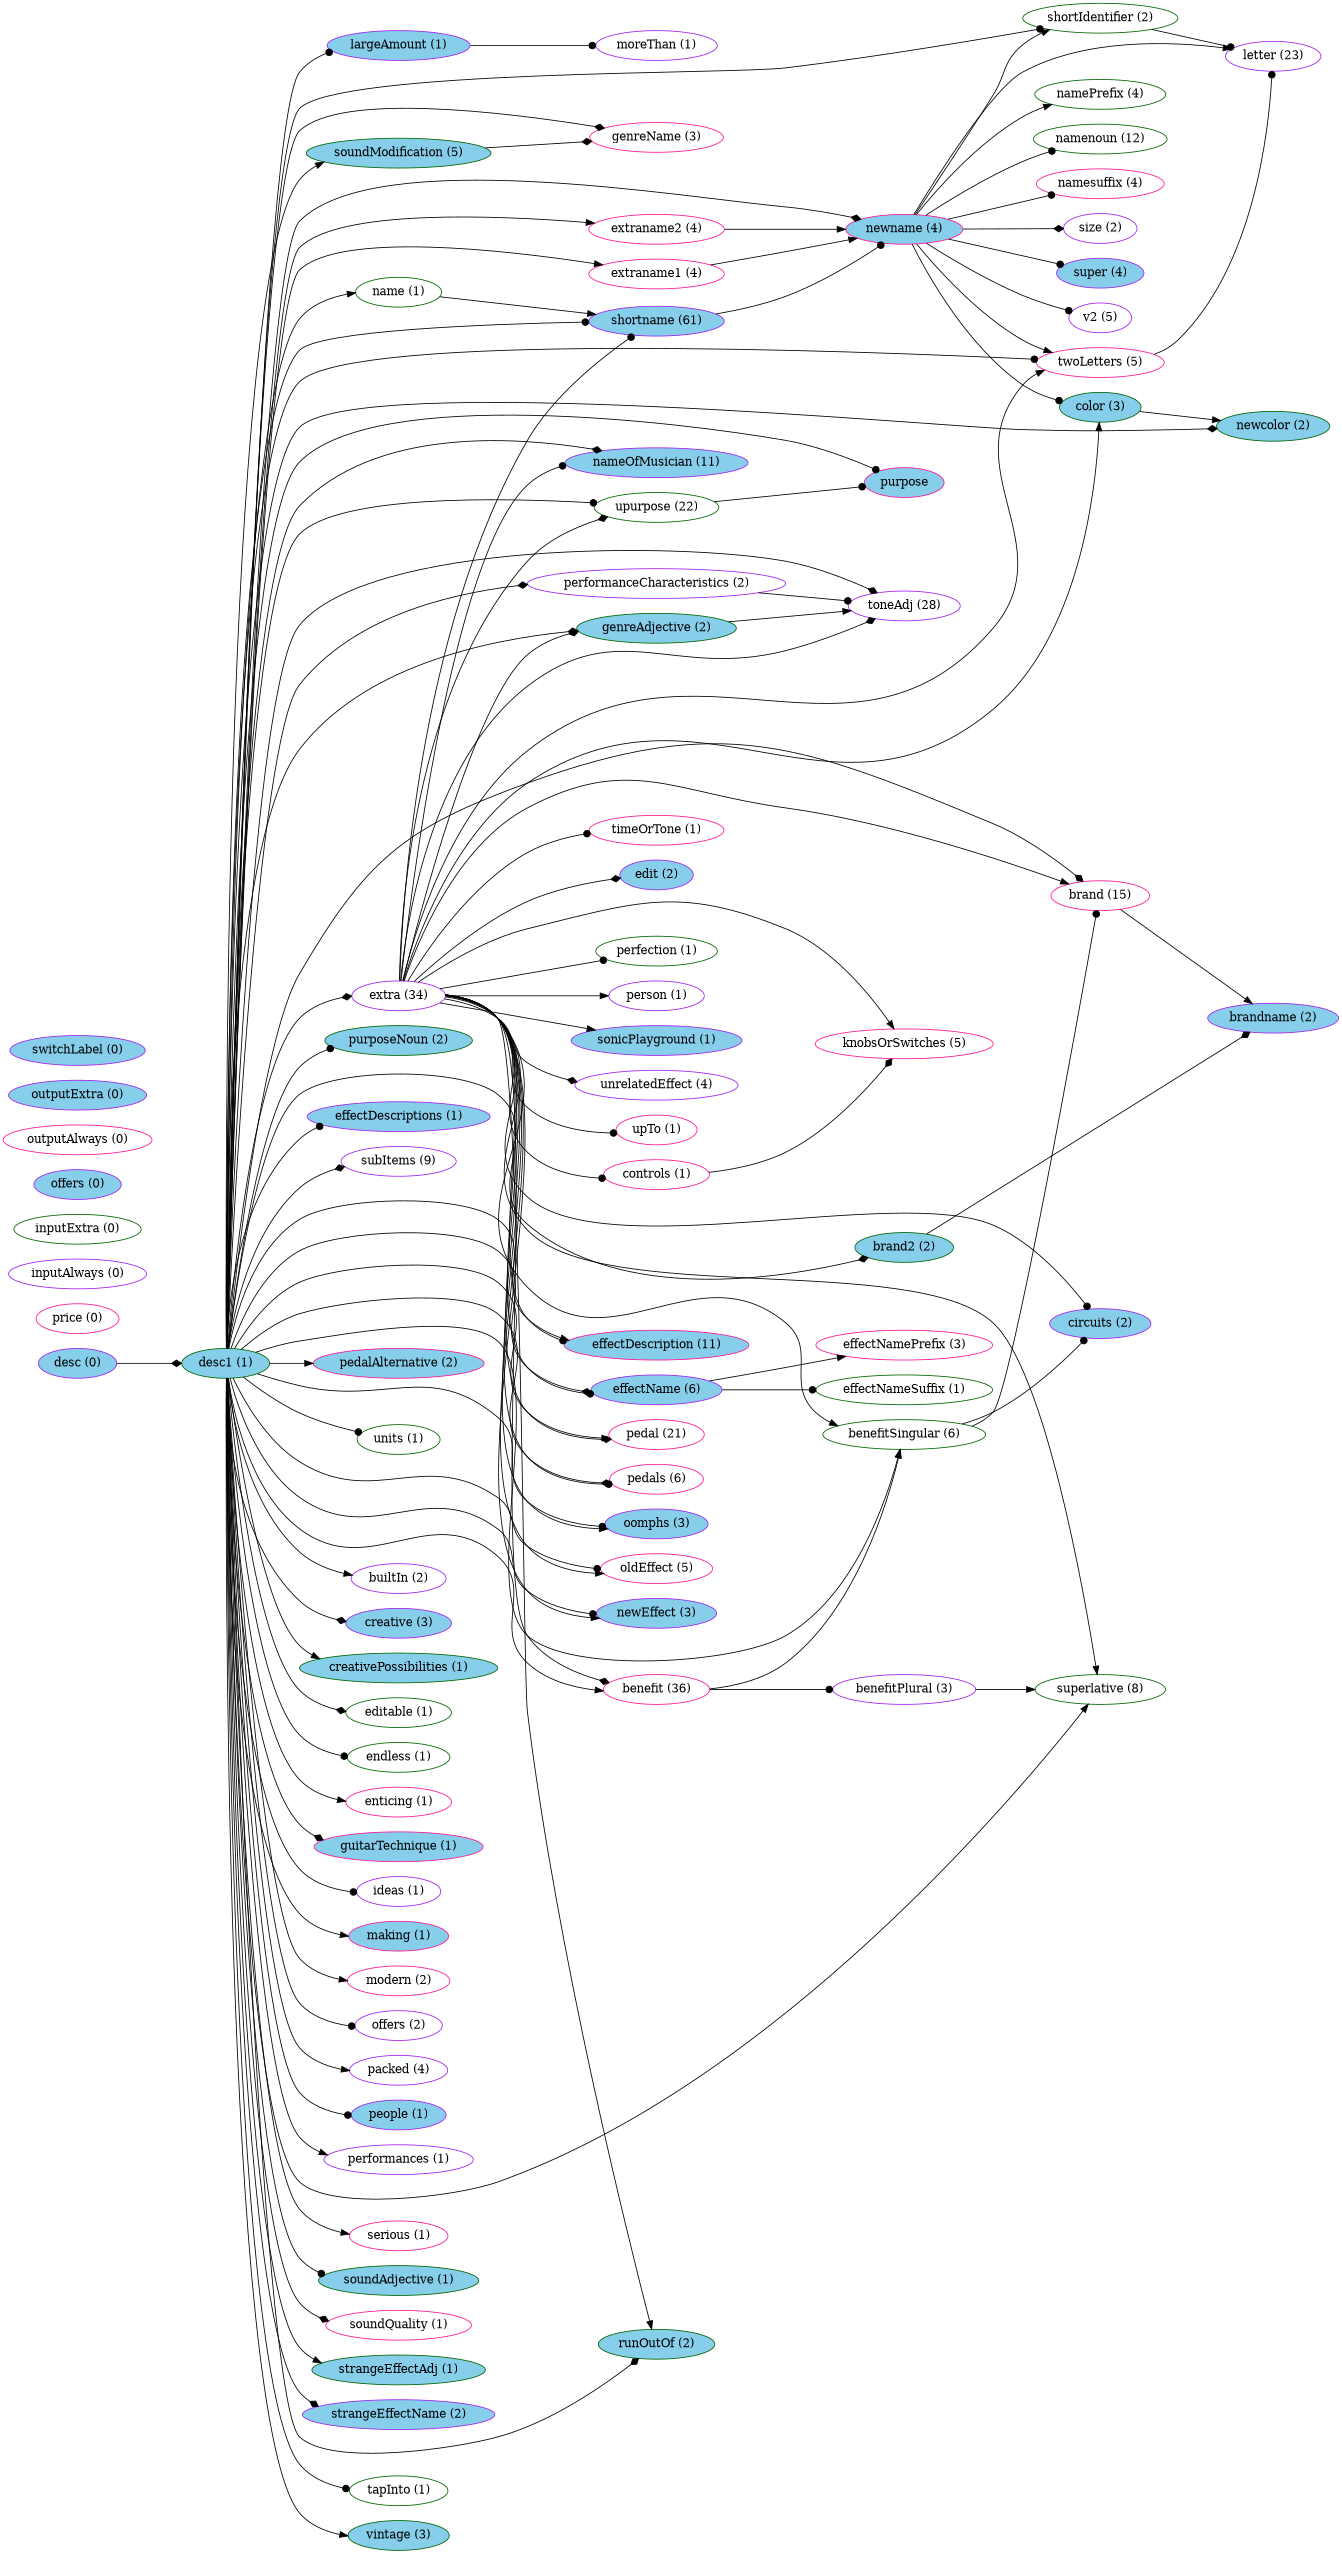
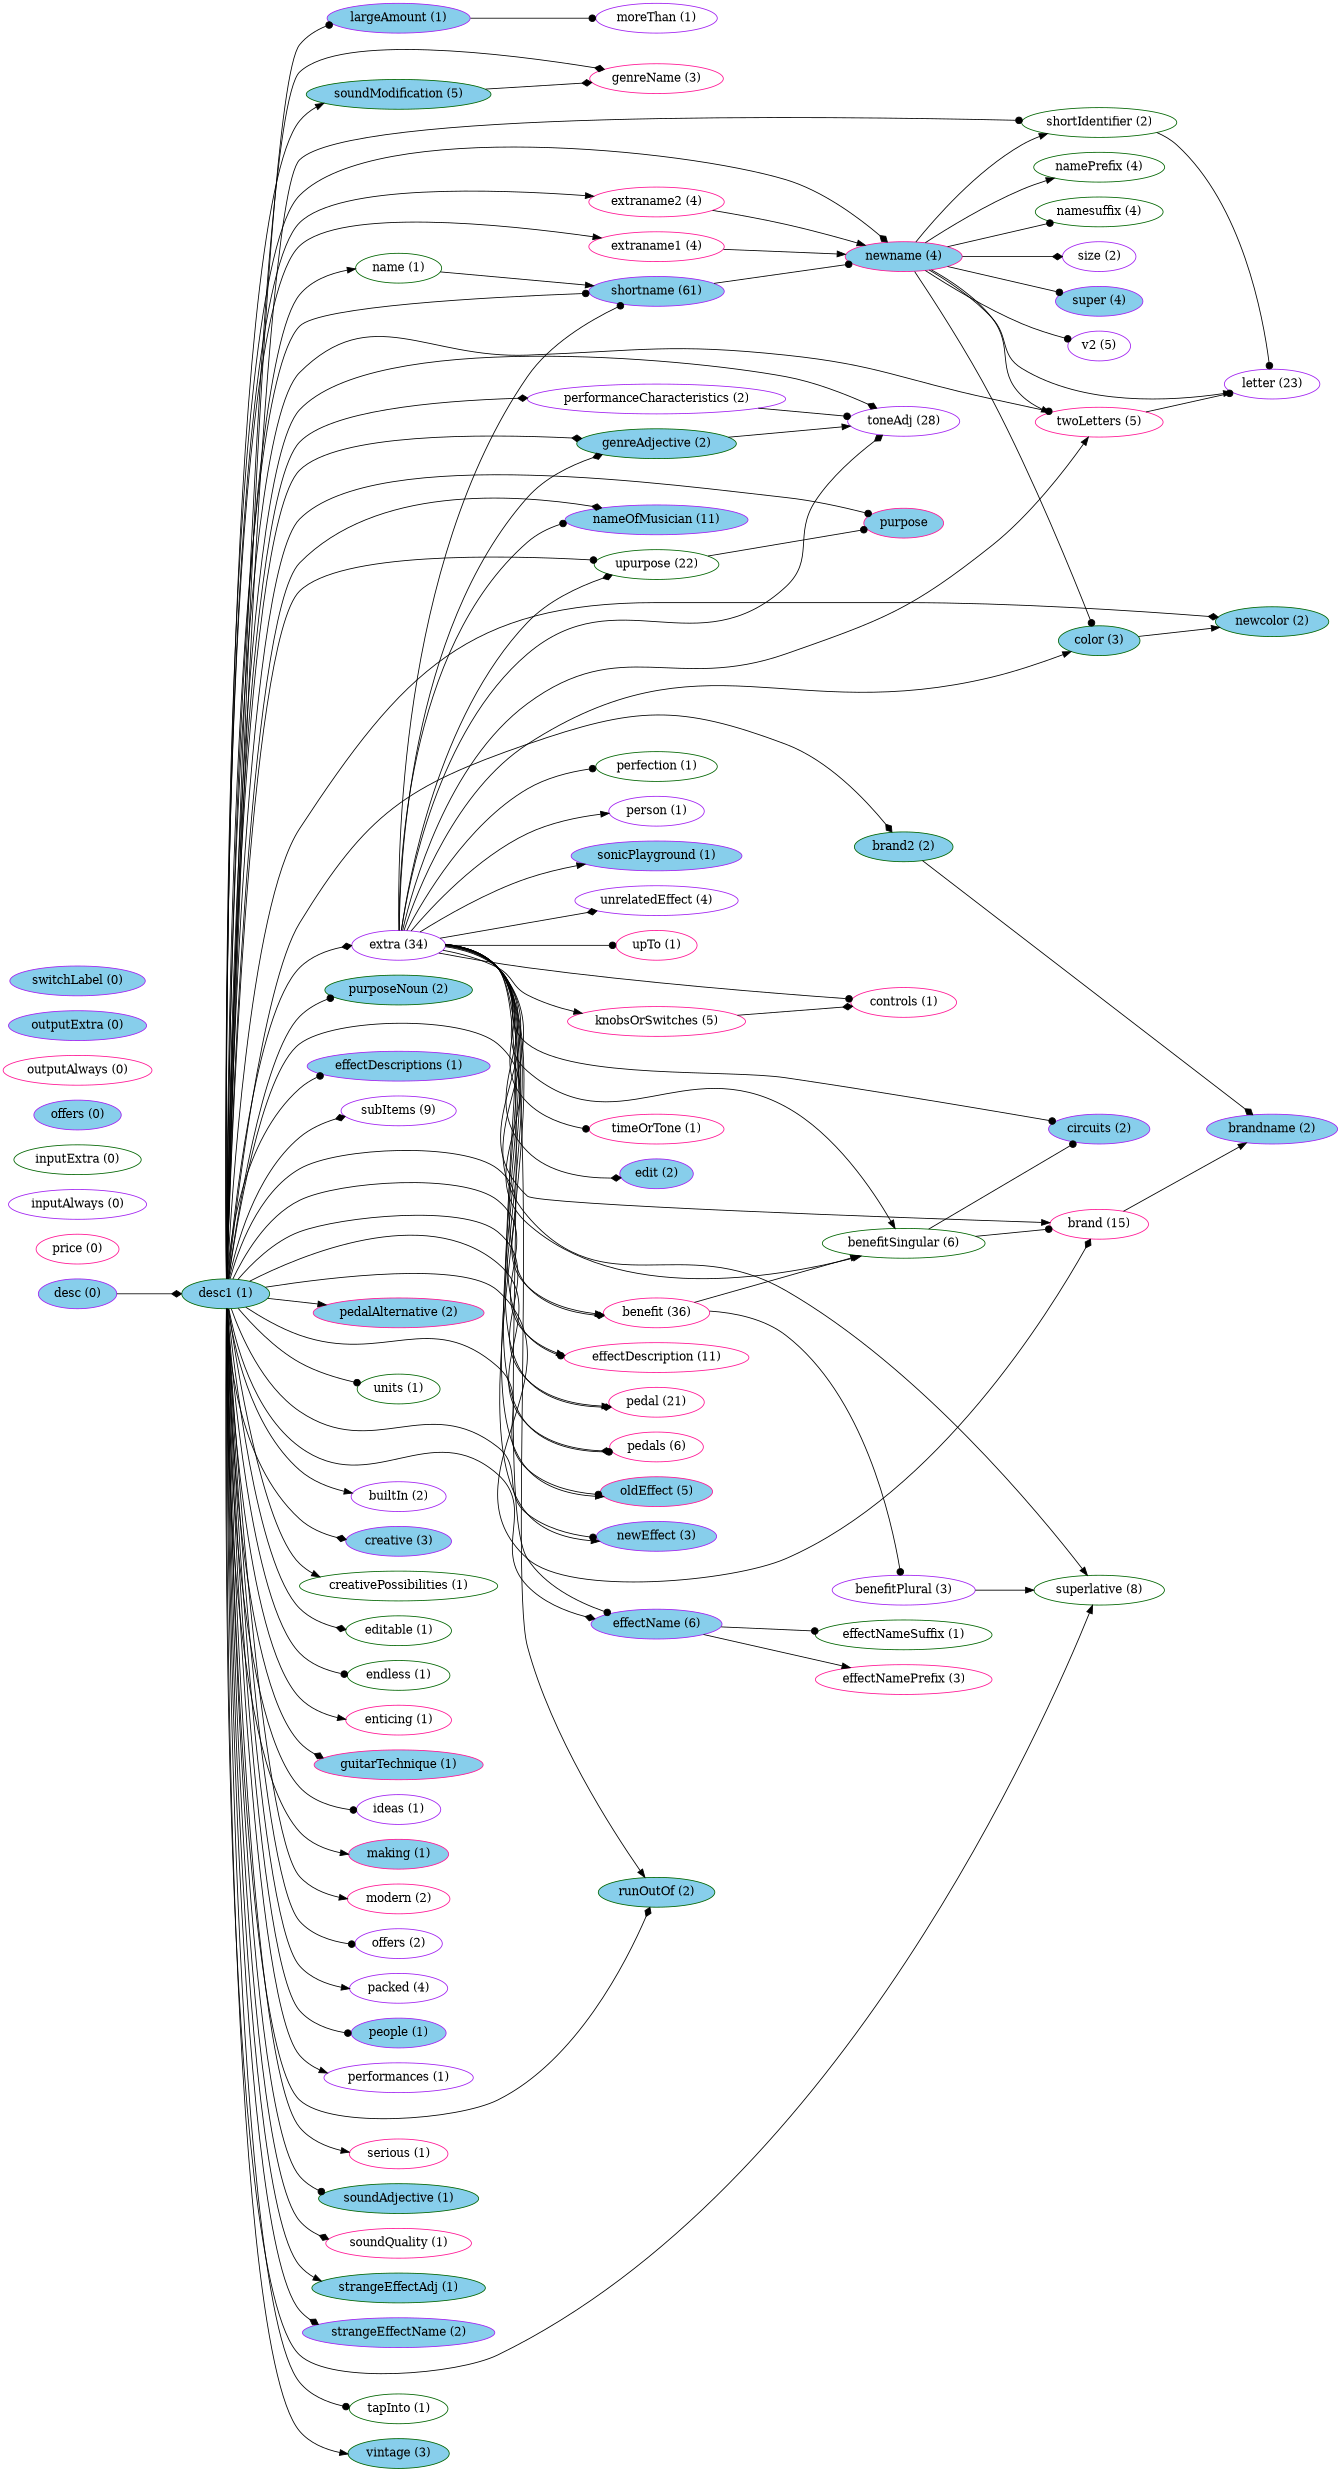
node "namenoun (12)": removed
node "namesuffix (4)": color deeppink -> darkgreen
edge "controls (1)" -> "knobsOrSwitches (5)": reversed
node "effectDescription (11)": fillcolor skyblue -> white
node "oomphs (3)": removed
node "oldEffect (5)": fillcolor white -> skyblue
node "creativePossibilities (1)": fillcolor skyblue -> white
